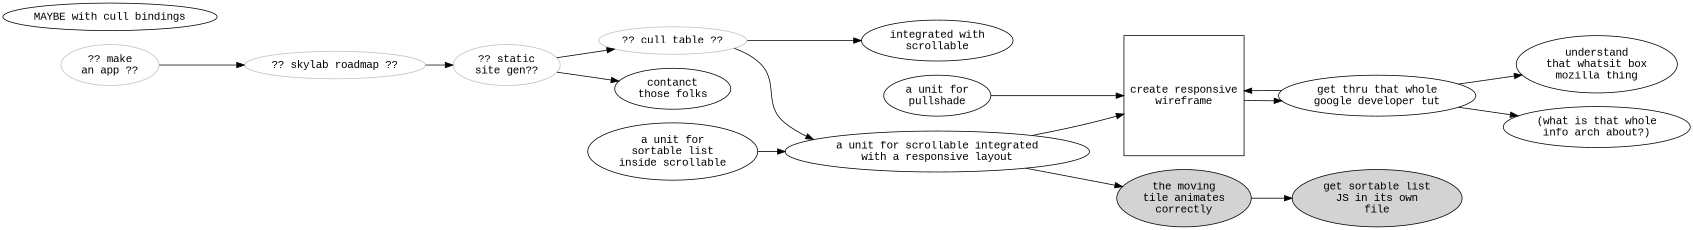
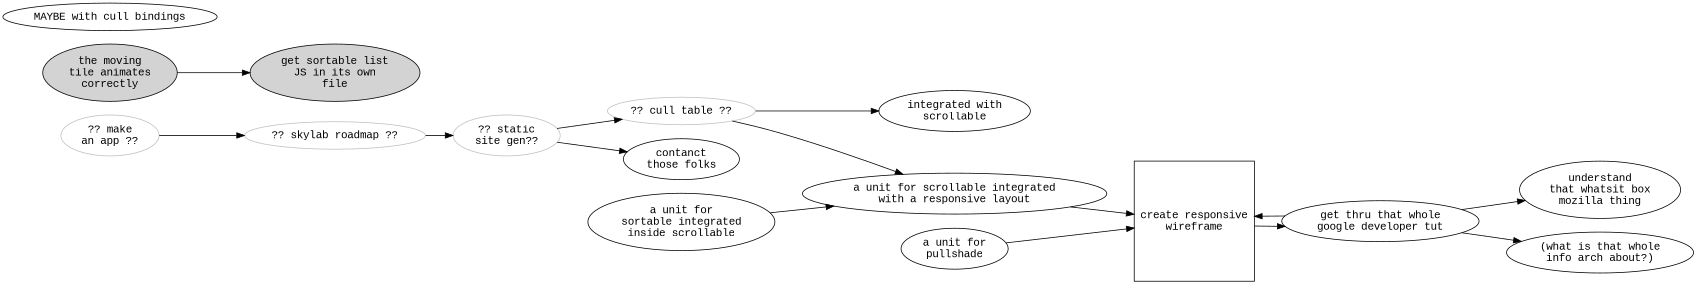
node "a unit for sortable list inside scrollable": label "a unit for sortable list inside scrollable" -> "a unit for sortable integrated inside scrollable"
edge "a unit for scrollable integrated with a responsive layout" -> "the moving tile animates correctly": removed
